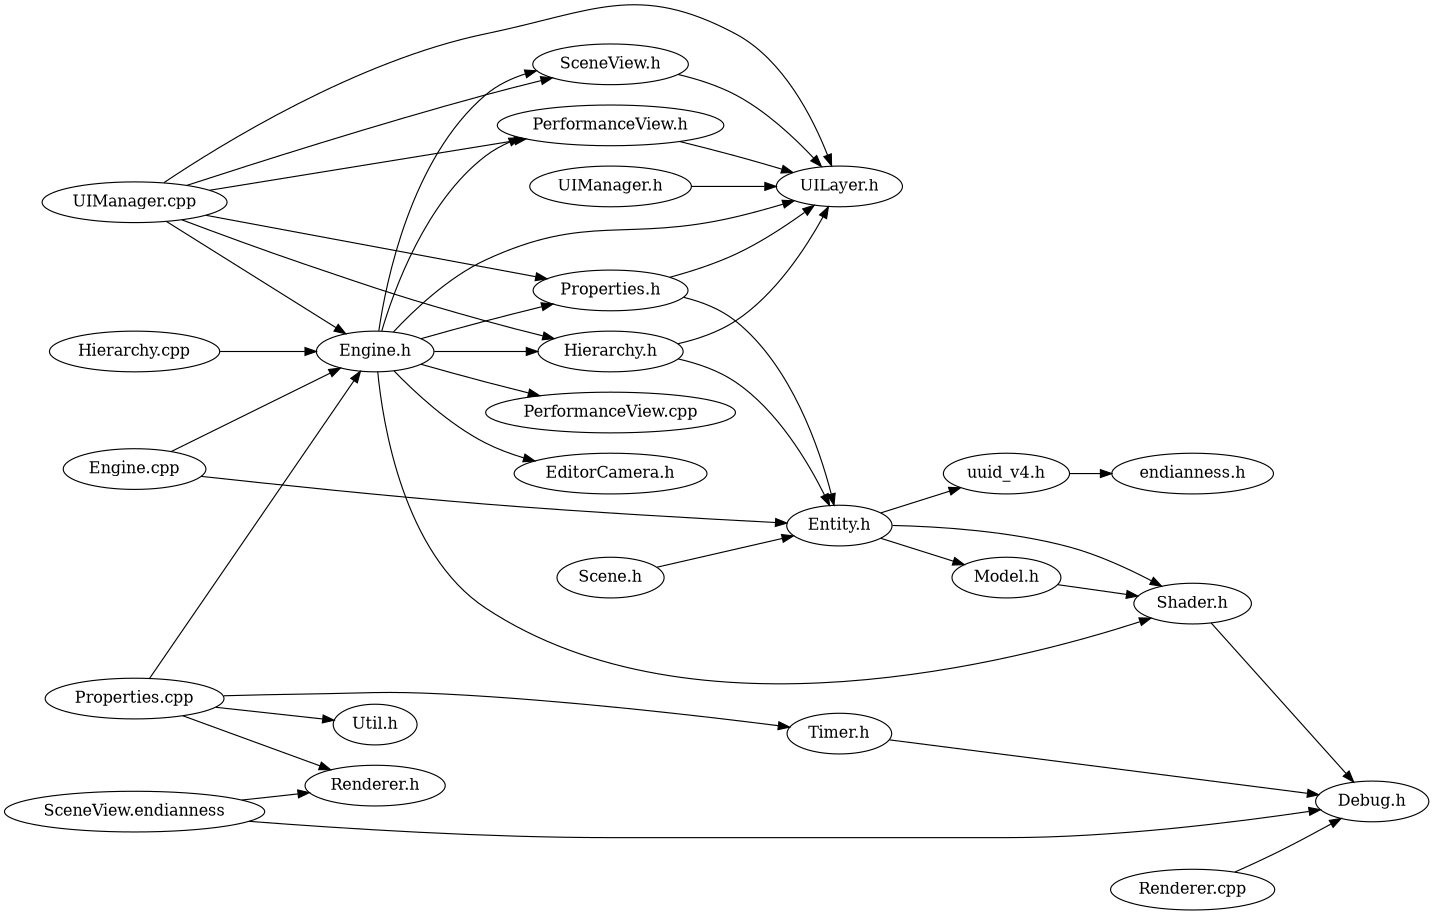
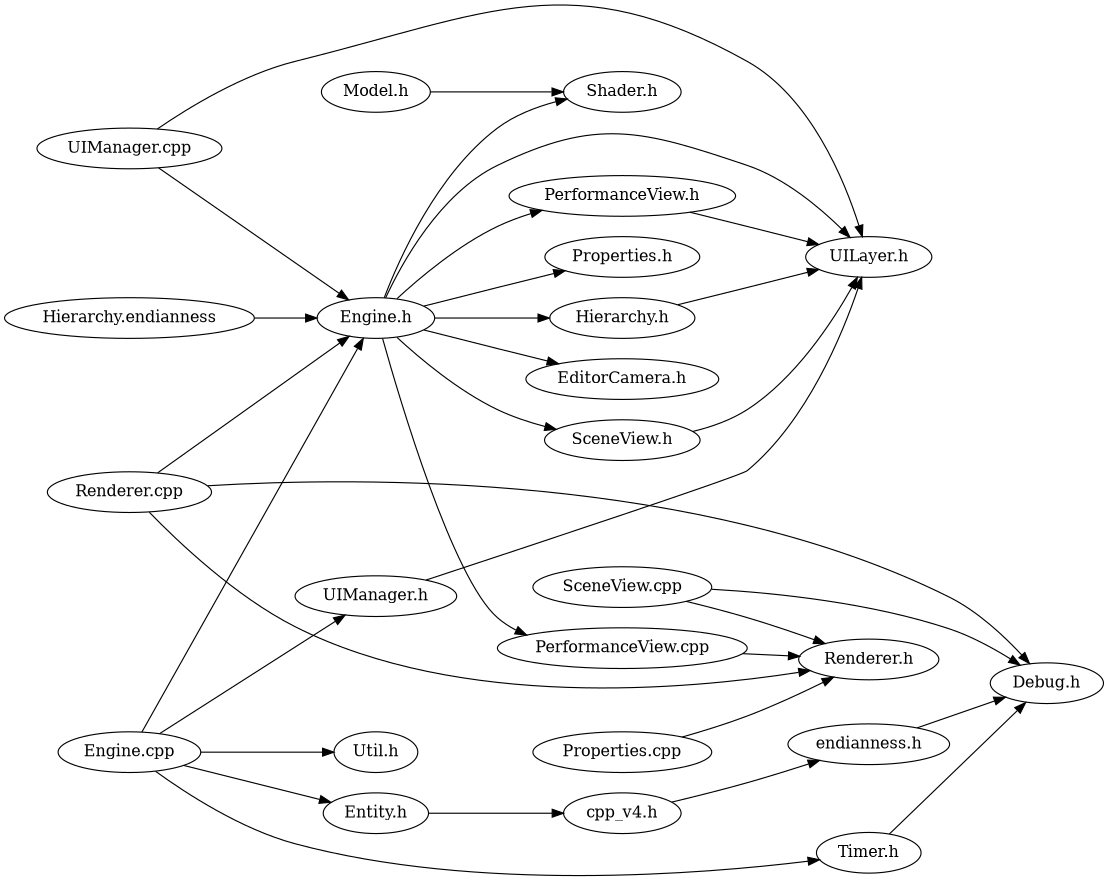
edge "UIManager.cpp" -> "SceneView.h": removed
edge "UIManager.cpp" -> "PerformanceView.h": removed
edge "UIManager.cpp" -> "Properties.h": removed
edge "Properties.h" -> "UILayer.h": removed
edge "UIManager.cpp" -> "Hierarchy.h": removed
node "Hierarchy.cpp": label "Hierarchy.cpp" -> "Hierarchy.endianness"
edge "Properties.h" -> "Entity.h": removed
edge "Hierarchy.h" -> "Entity.h": removed
node "uuid_v4.h": label "uuid_v4.h" -> "cpp_v4.h"
edge "Properties.cpp" -> "Engine.h": now "Renderer.cpp" -> "Engine.h"
edge "Entity.h" -> "Shader.h": removed
edge "Entity.h" -> "Model.h": removed
node "Scene.h": removed
edge "PerformanceView.cpp" -> "Renderer.h": added
edge "Renderer.cpp" -> "Renderer.h": added
edge "Engine.cpp" -> "UIManager.h": added
edge "Properties.cpp" -> "Timer.h": now "Engine.cpp" -> "Timer.h"
edge "Shader.h" -> "Debug.h": now "endianness.h" -> "Debug.h"
edge "Properties.cpp" -> "Util.h": now "Engine.cpp" -> "Util.h"
node "SceneView.endianness": label "SceneView.endianness" -> "SceneView.cpp"
